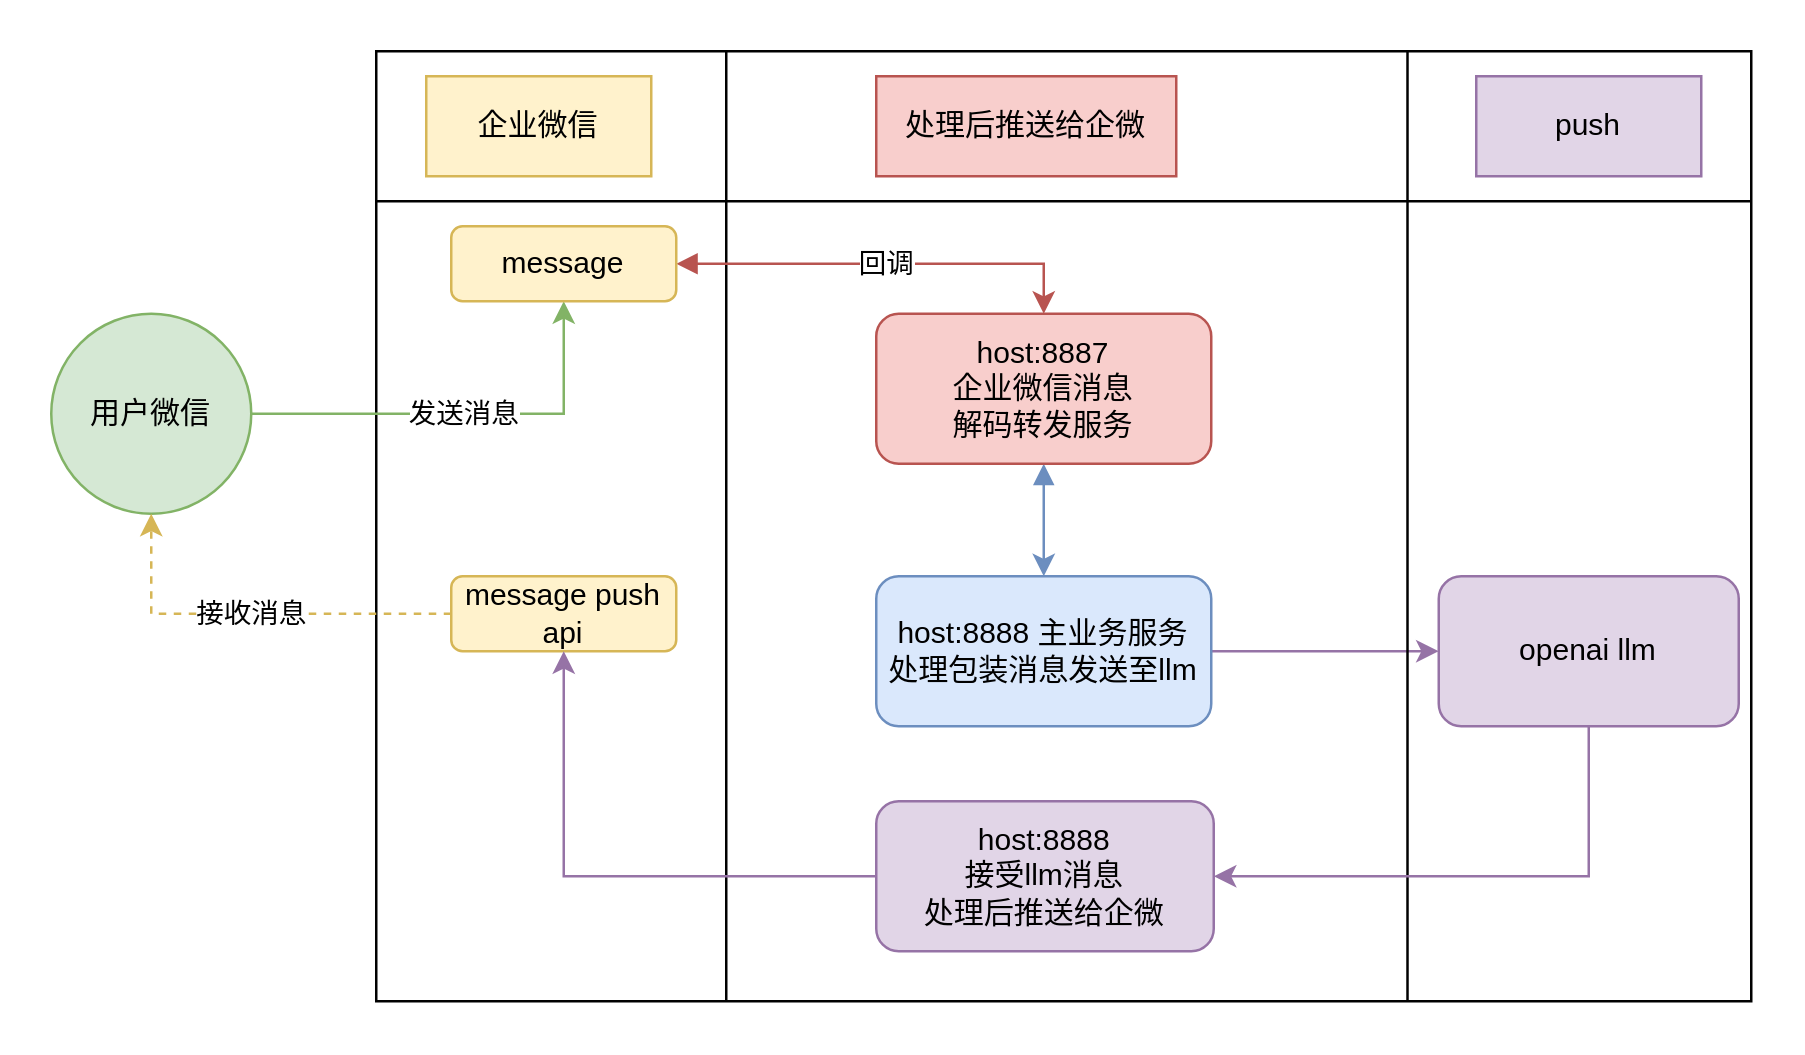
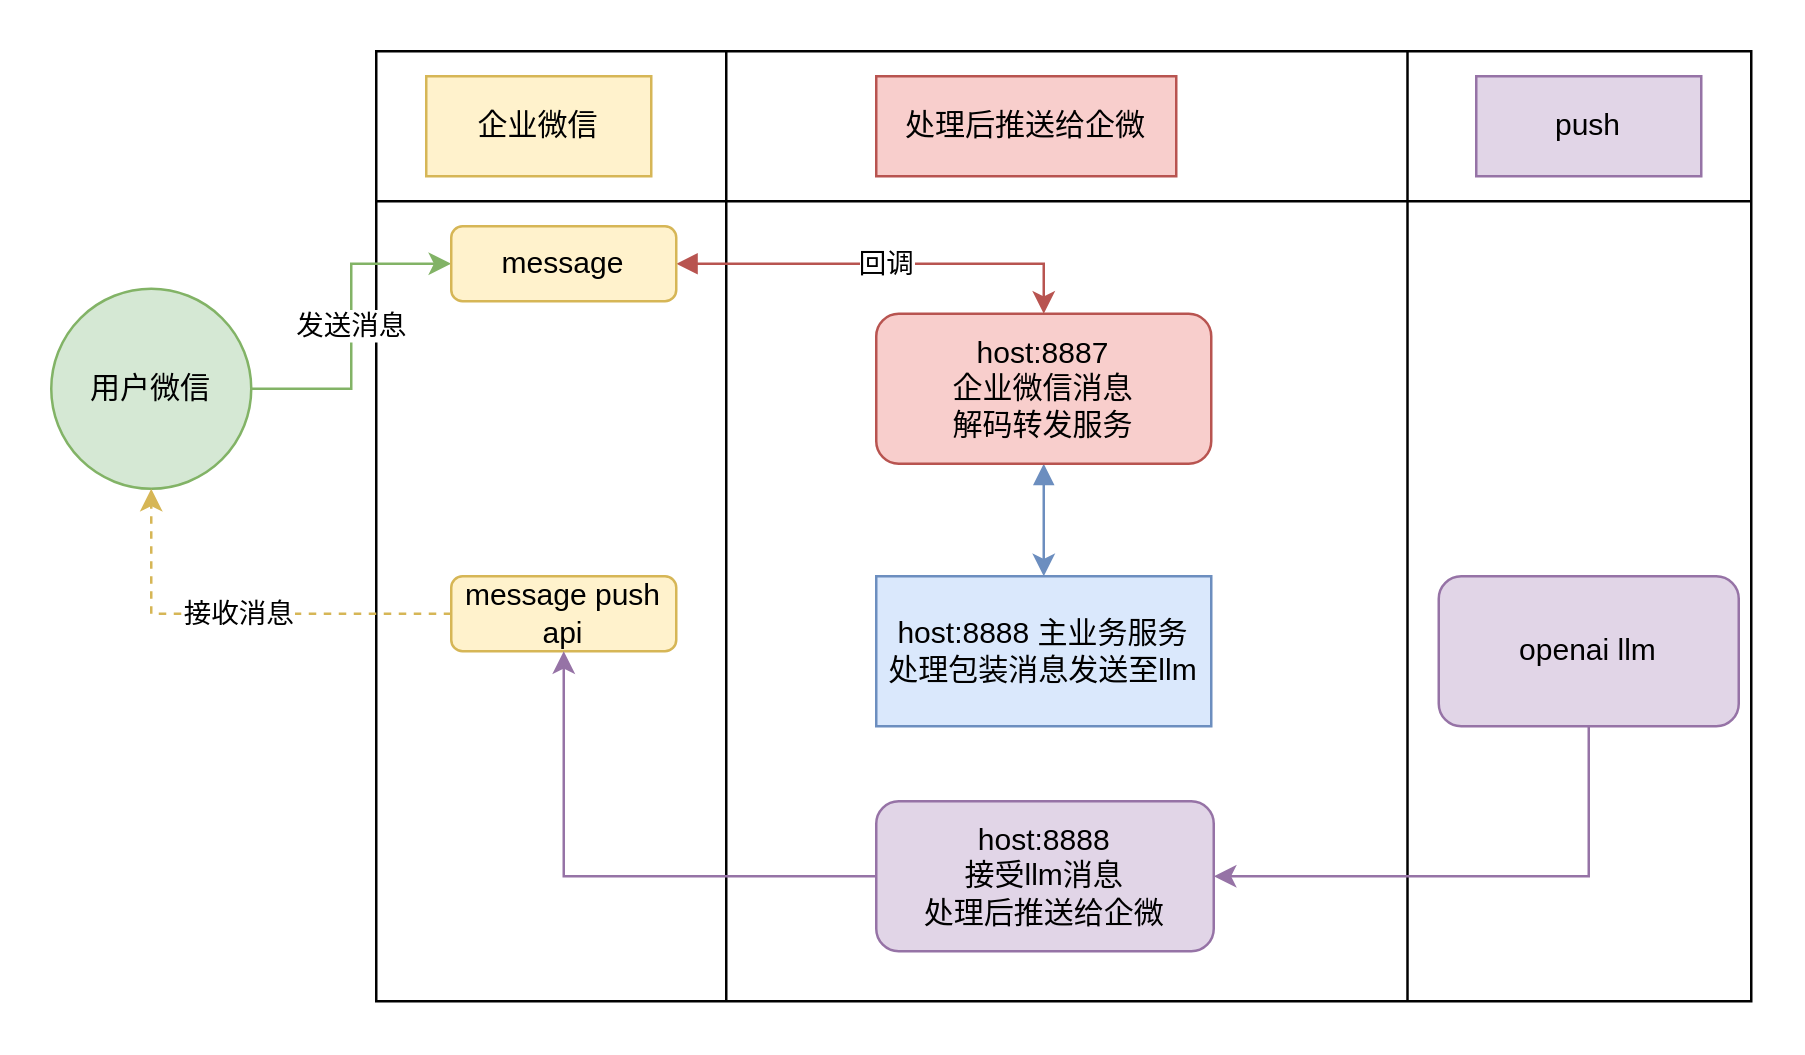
node "用户微信": moved (151, 414) -> (151, 389)
node "host:8888 主业务服务 处理包装消息发送至llm": shape rounded rectangle -> rectangle
edge "host:8888 主业务服务 处理包装消息发送至llm" -> "openai llm": removed
